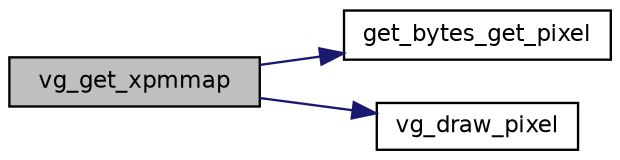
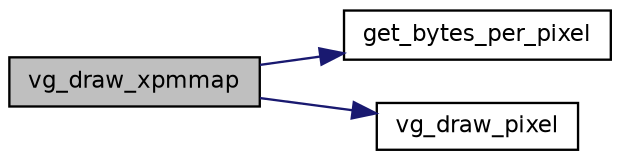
node "get_bytes_get_pixel": label "get_bytes_get_pixel" -> "get_bytes_per_pixel"
node "vg_get_xpmmap": label "vg_get_xpmmap" -> "vg_draw_xpmmap"
